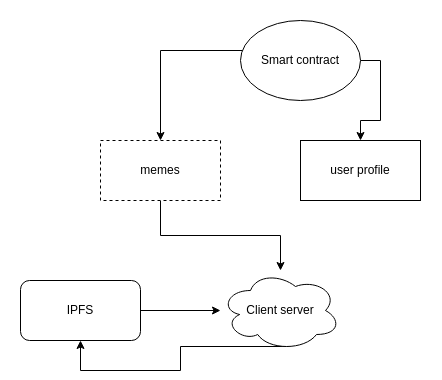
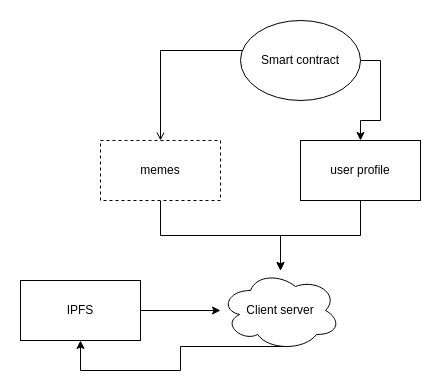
edge "Smart contract" -> "memes": arrowhead classic -> open
edge "user profile" -> "Client server": added
node "IPFS": shape rounded rectangle -> rectangle
